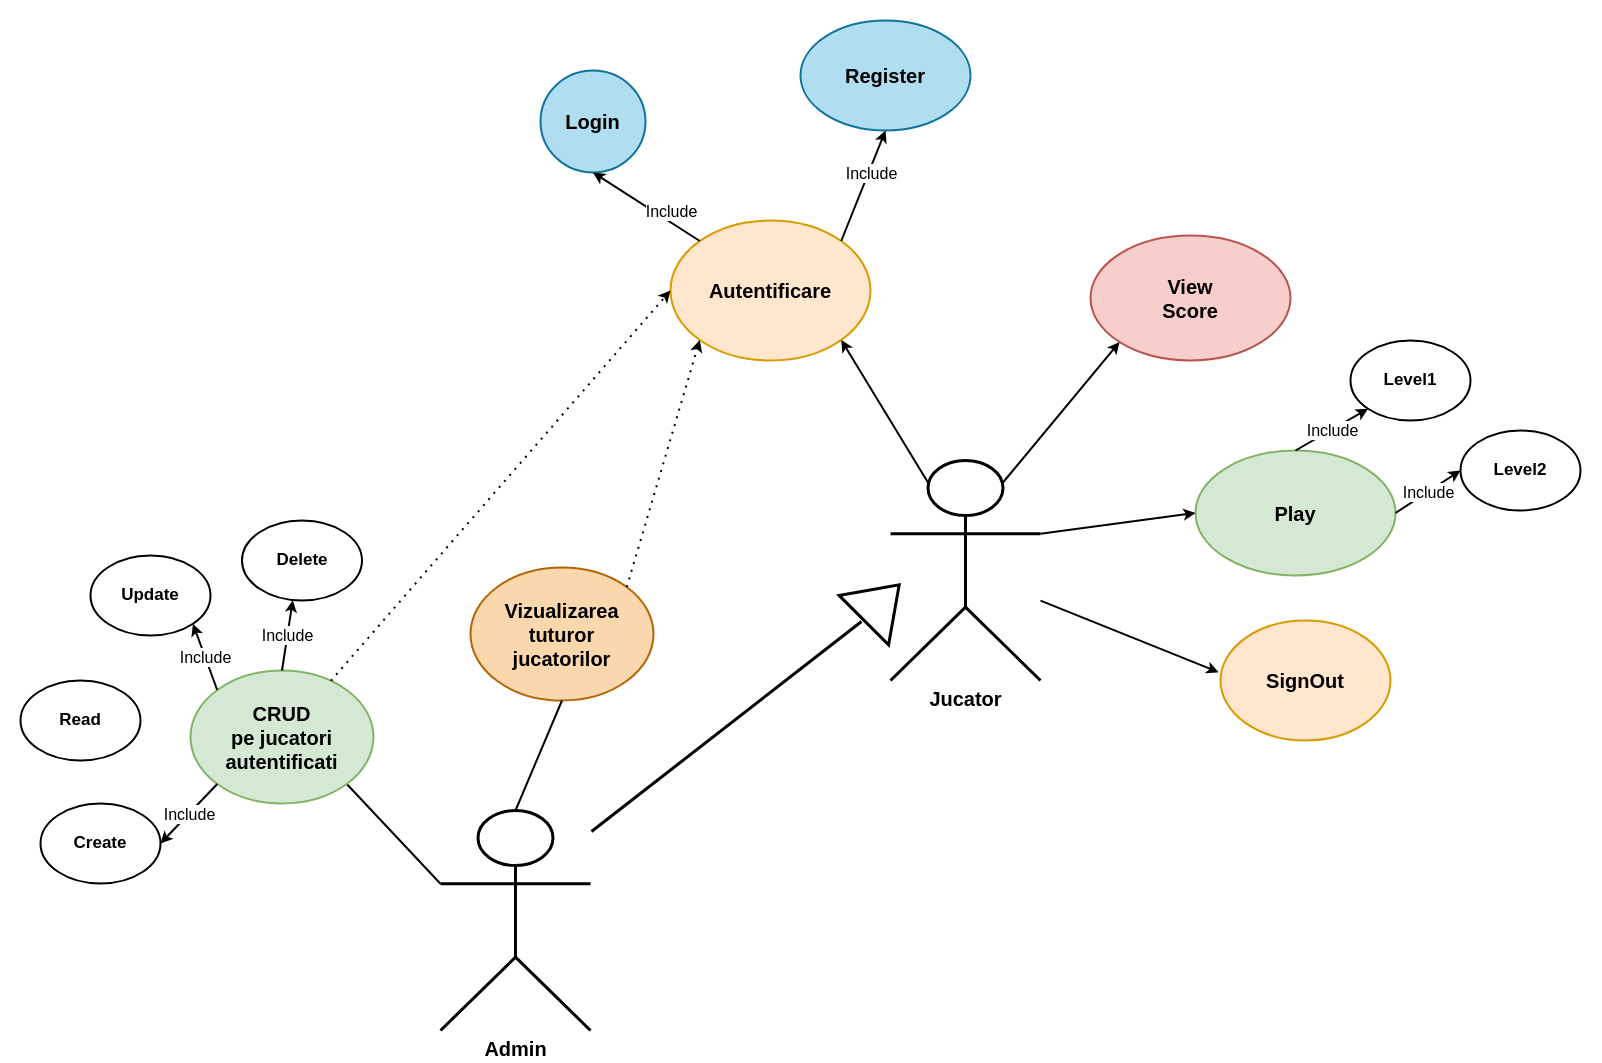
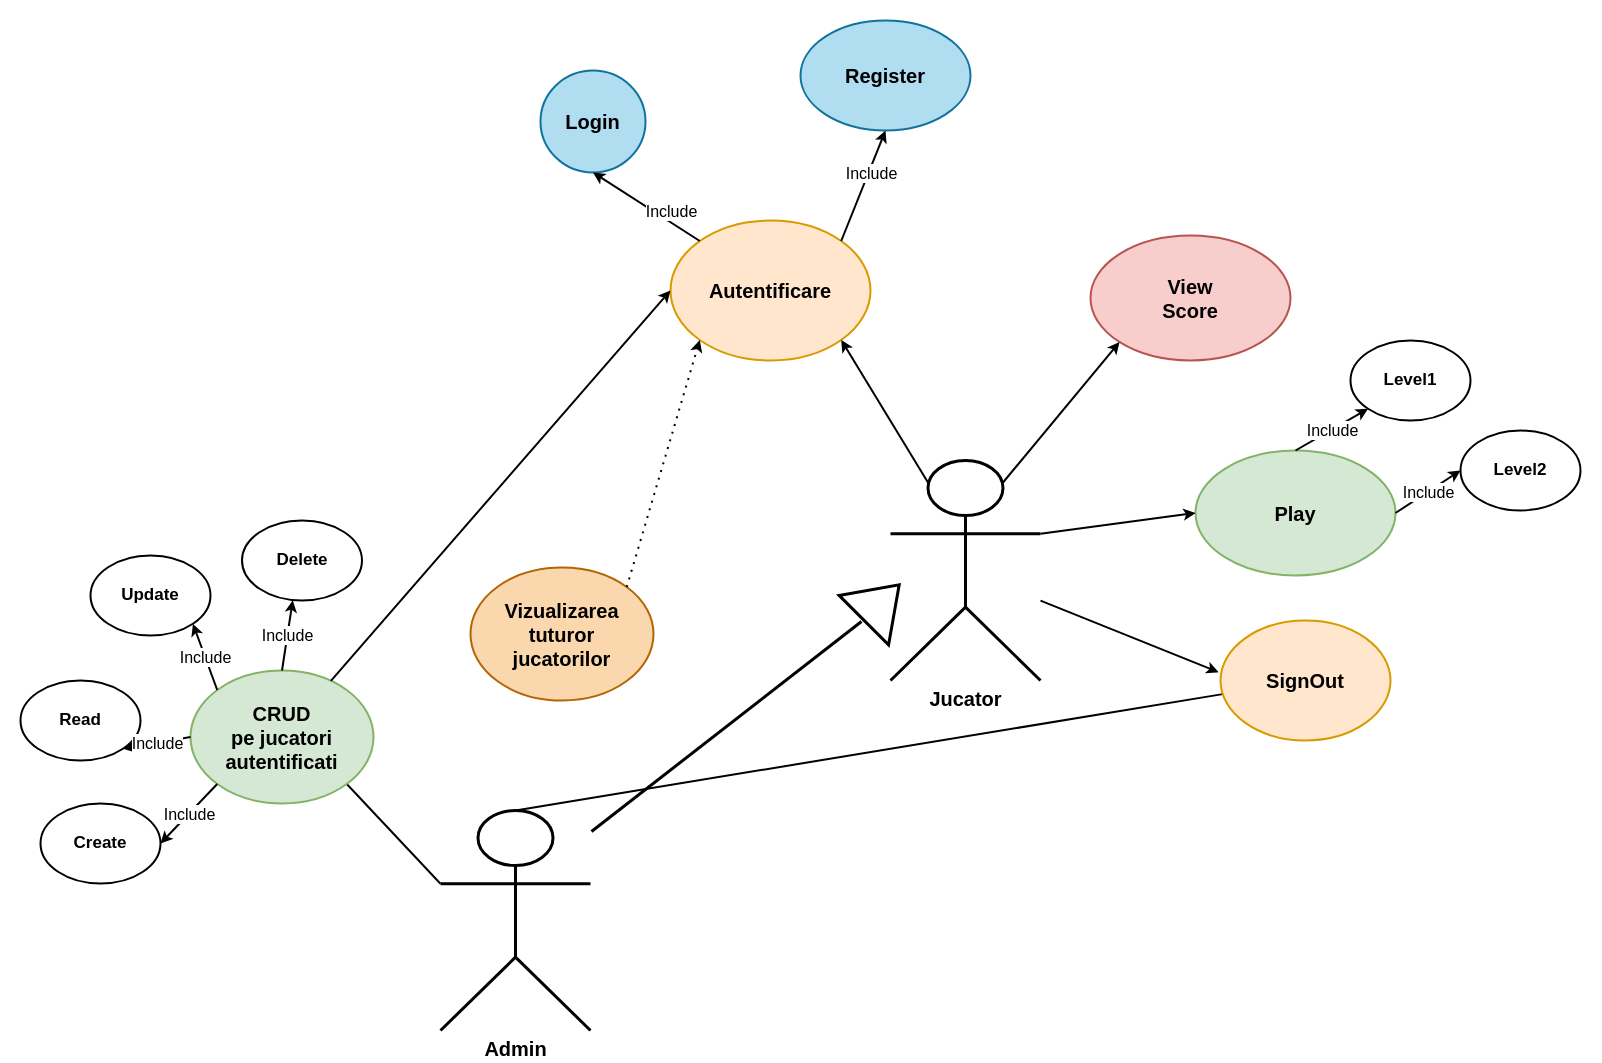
edge "CRUD pe jucatori autentificati" -> "Autentificare": style dashed -> solid
edge "CRUD pe jucatori autentificati" -> "Read": added, label "Include"
edge "Vizualizarea tuturor jucatorilor" -- "Admin": now "SignOut" -- "Admin"
